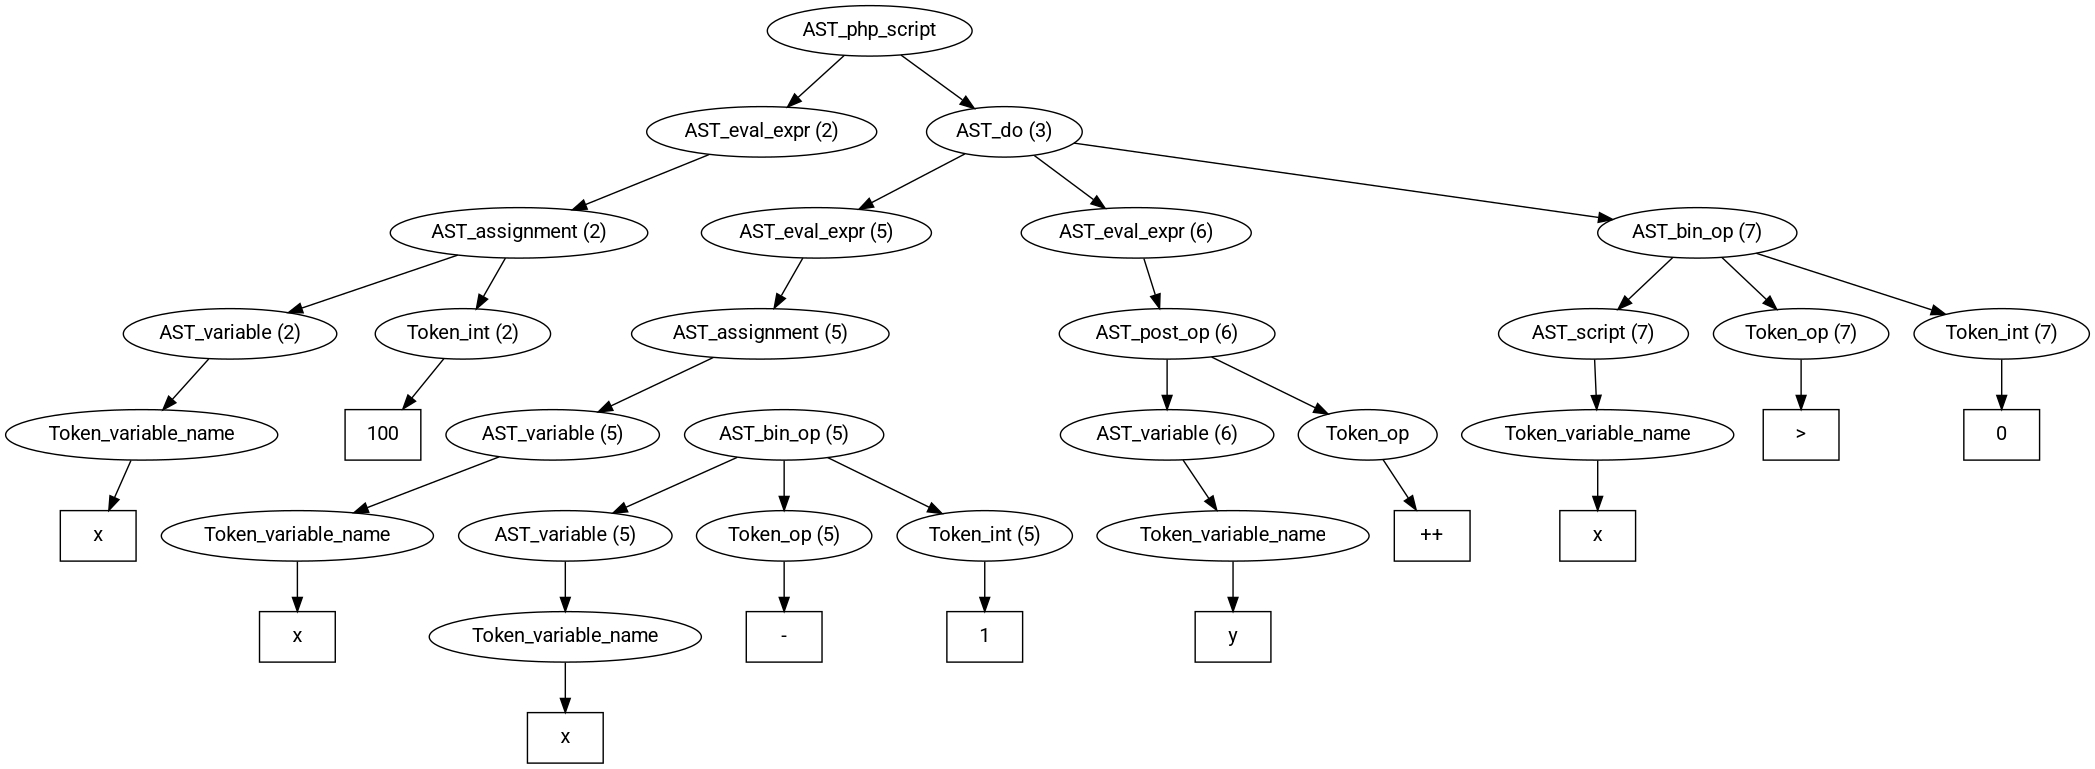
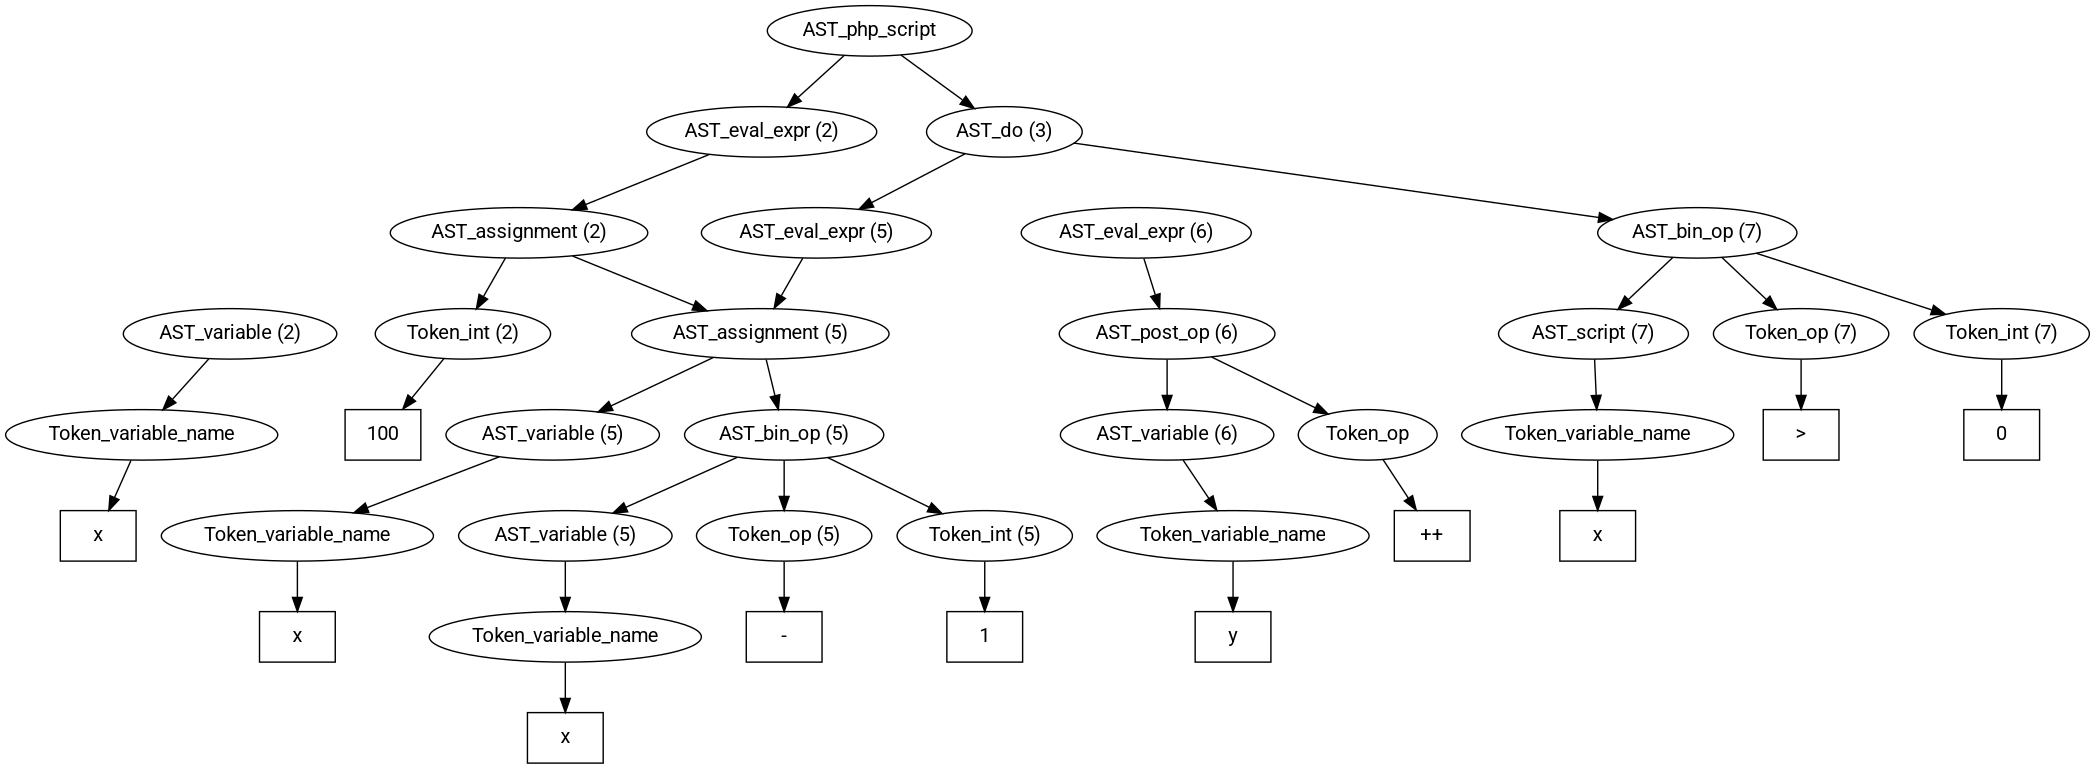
edge "AST_do (3)" -> "AST_eval_expr (6)": removed
edge "AST_assignment (2)" -> "AST_variable (2)": now "AST_assignment (2)" -> "AST_assignment (5)"
edge "AST_assignment (5)" -> "AST_bin_op (5)": added
